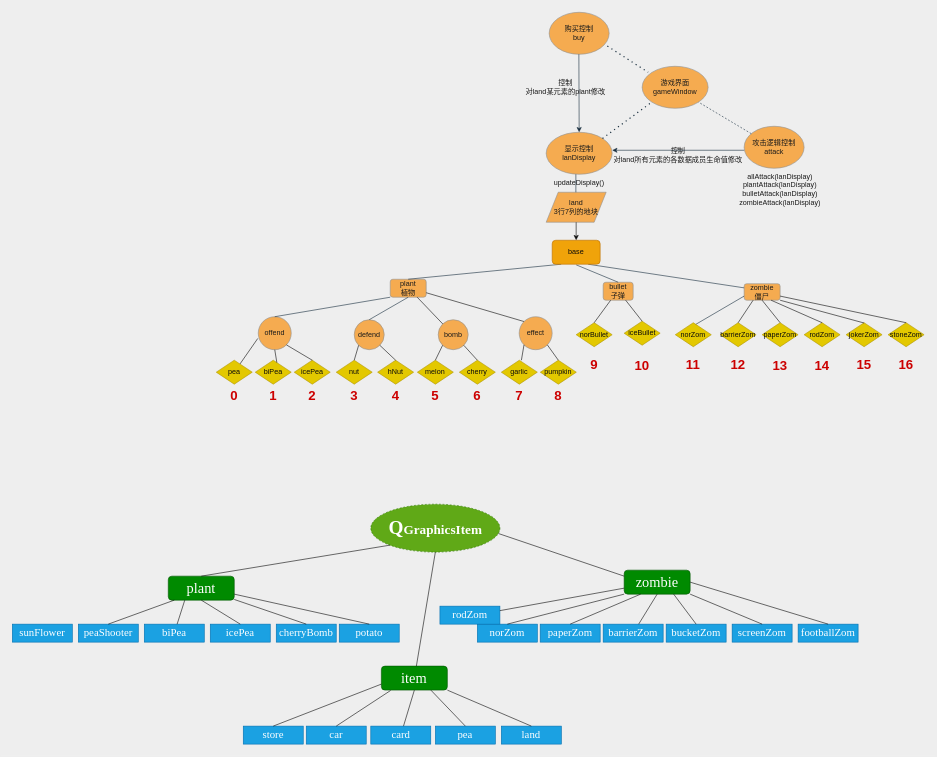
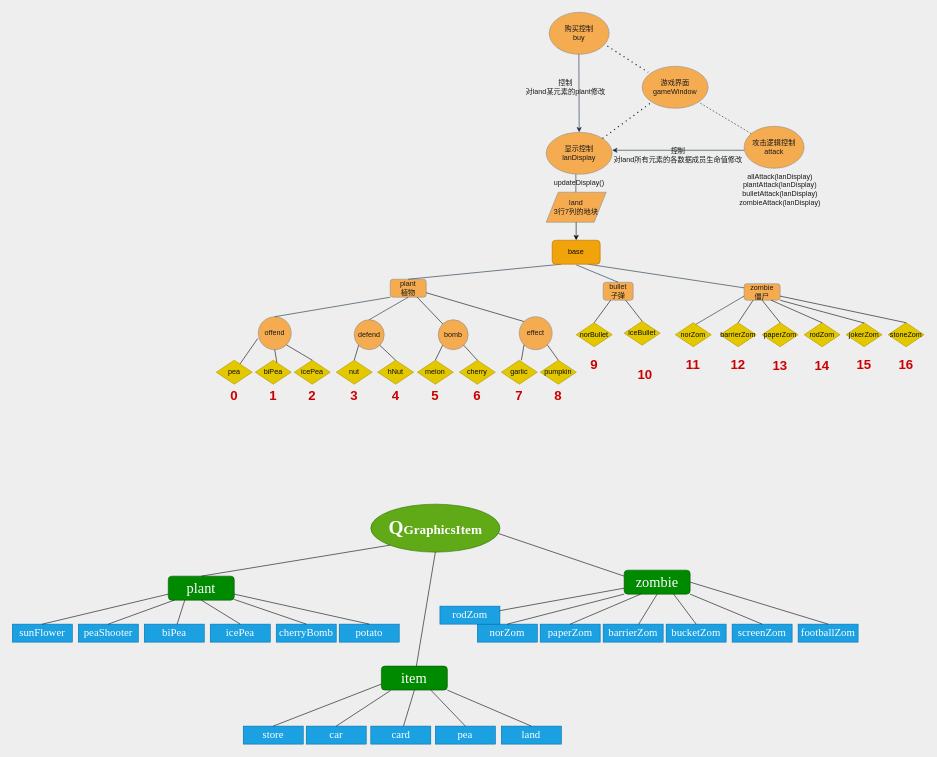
node "10": moved (642, 366) -> (645, 375)
node "QGraphicsItem": style dashed -> solid
edge "plant" -- "sunFlower": added
